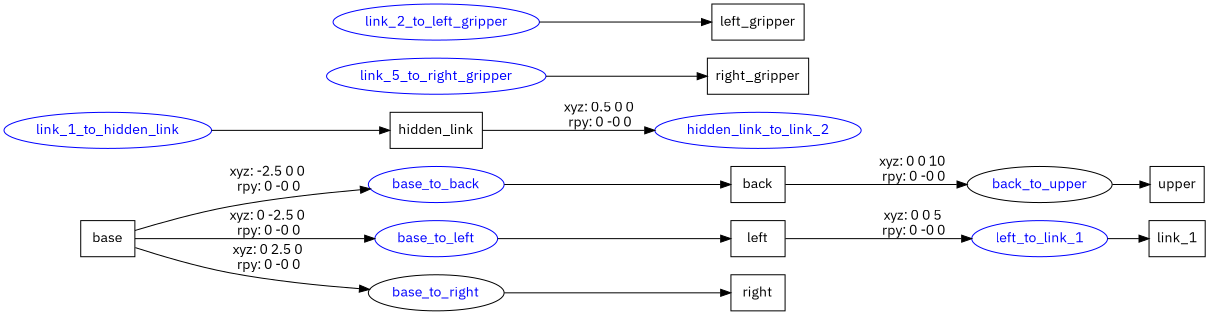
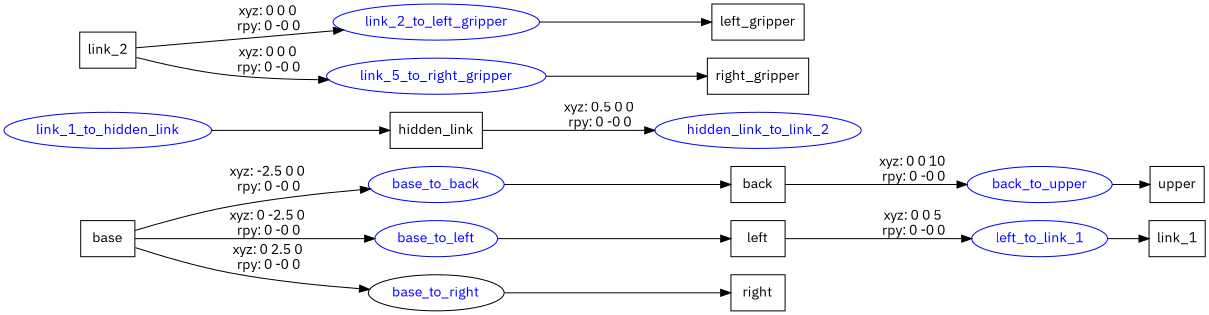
node "link_2": added
node "back_to_upper": color black -> blue
